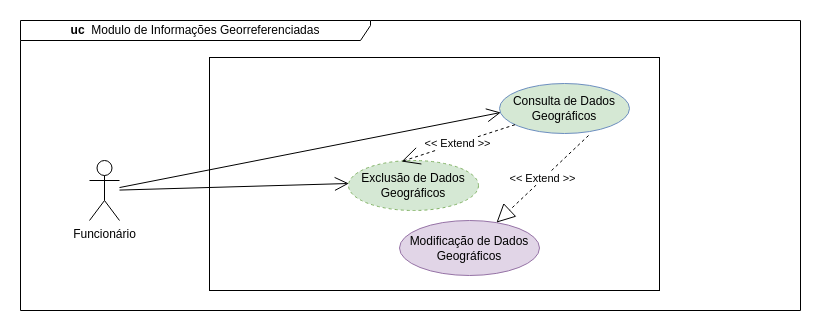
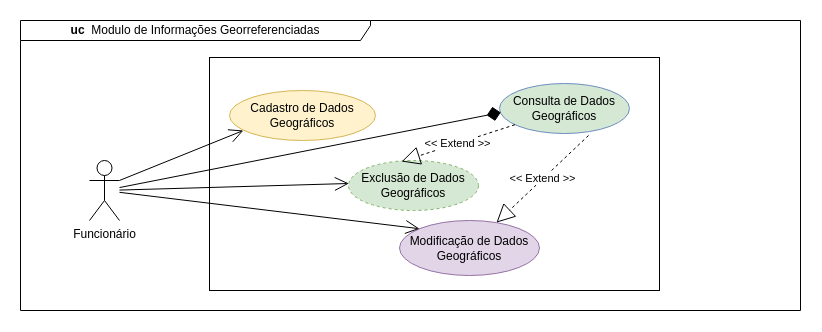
edge "Funcionário" -> "Consulta de Dados Geográficos": arrowhead open -> diamond
node "Cadastro de Dados Geográficos": added
edge "Funcionário" -> "Cadastro de Dados Geográficos": added
edge "Consulta de Dados Geográficos" -> "Exclusão de Dados Geográficos": arrowhead open -> block
edge "Funcionário" -> "Modificação de Dados Geográficos": added
